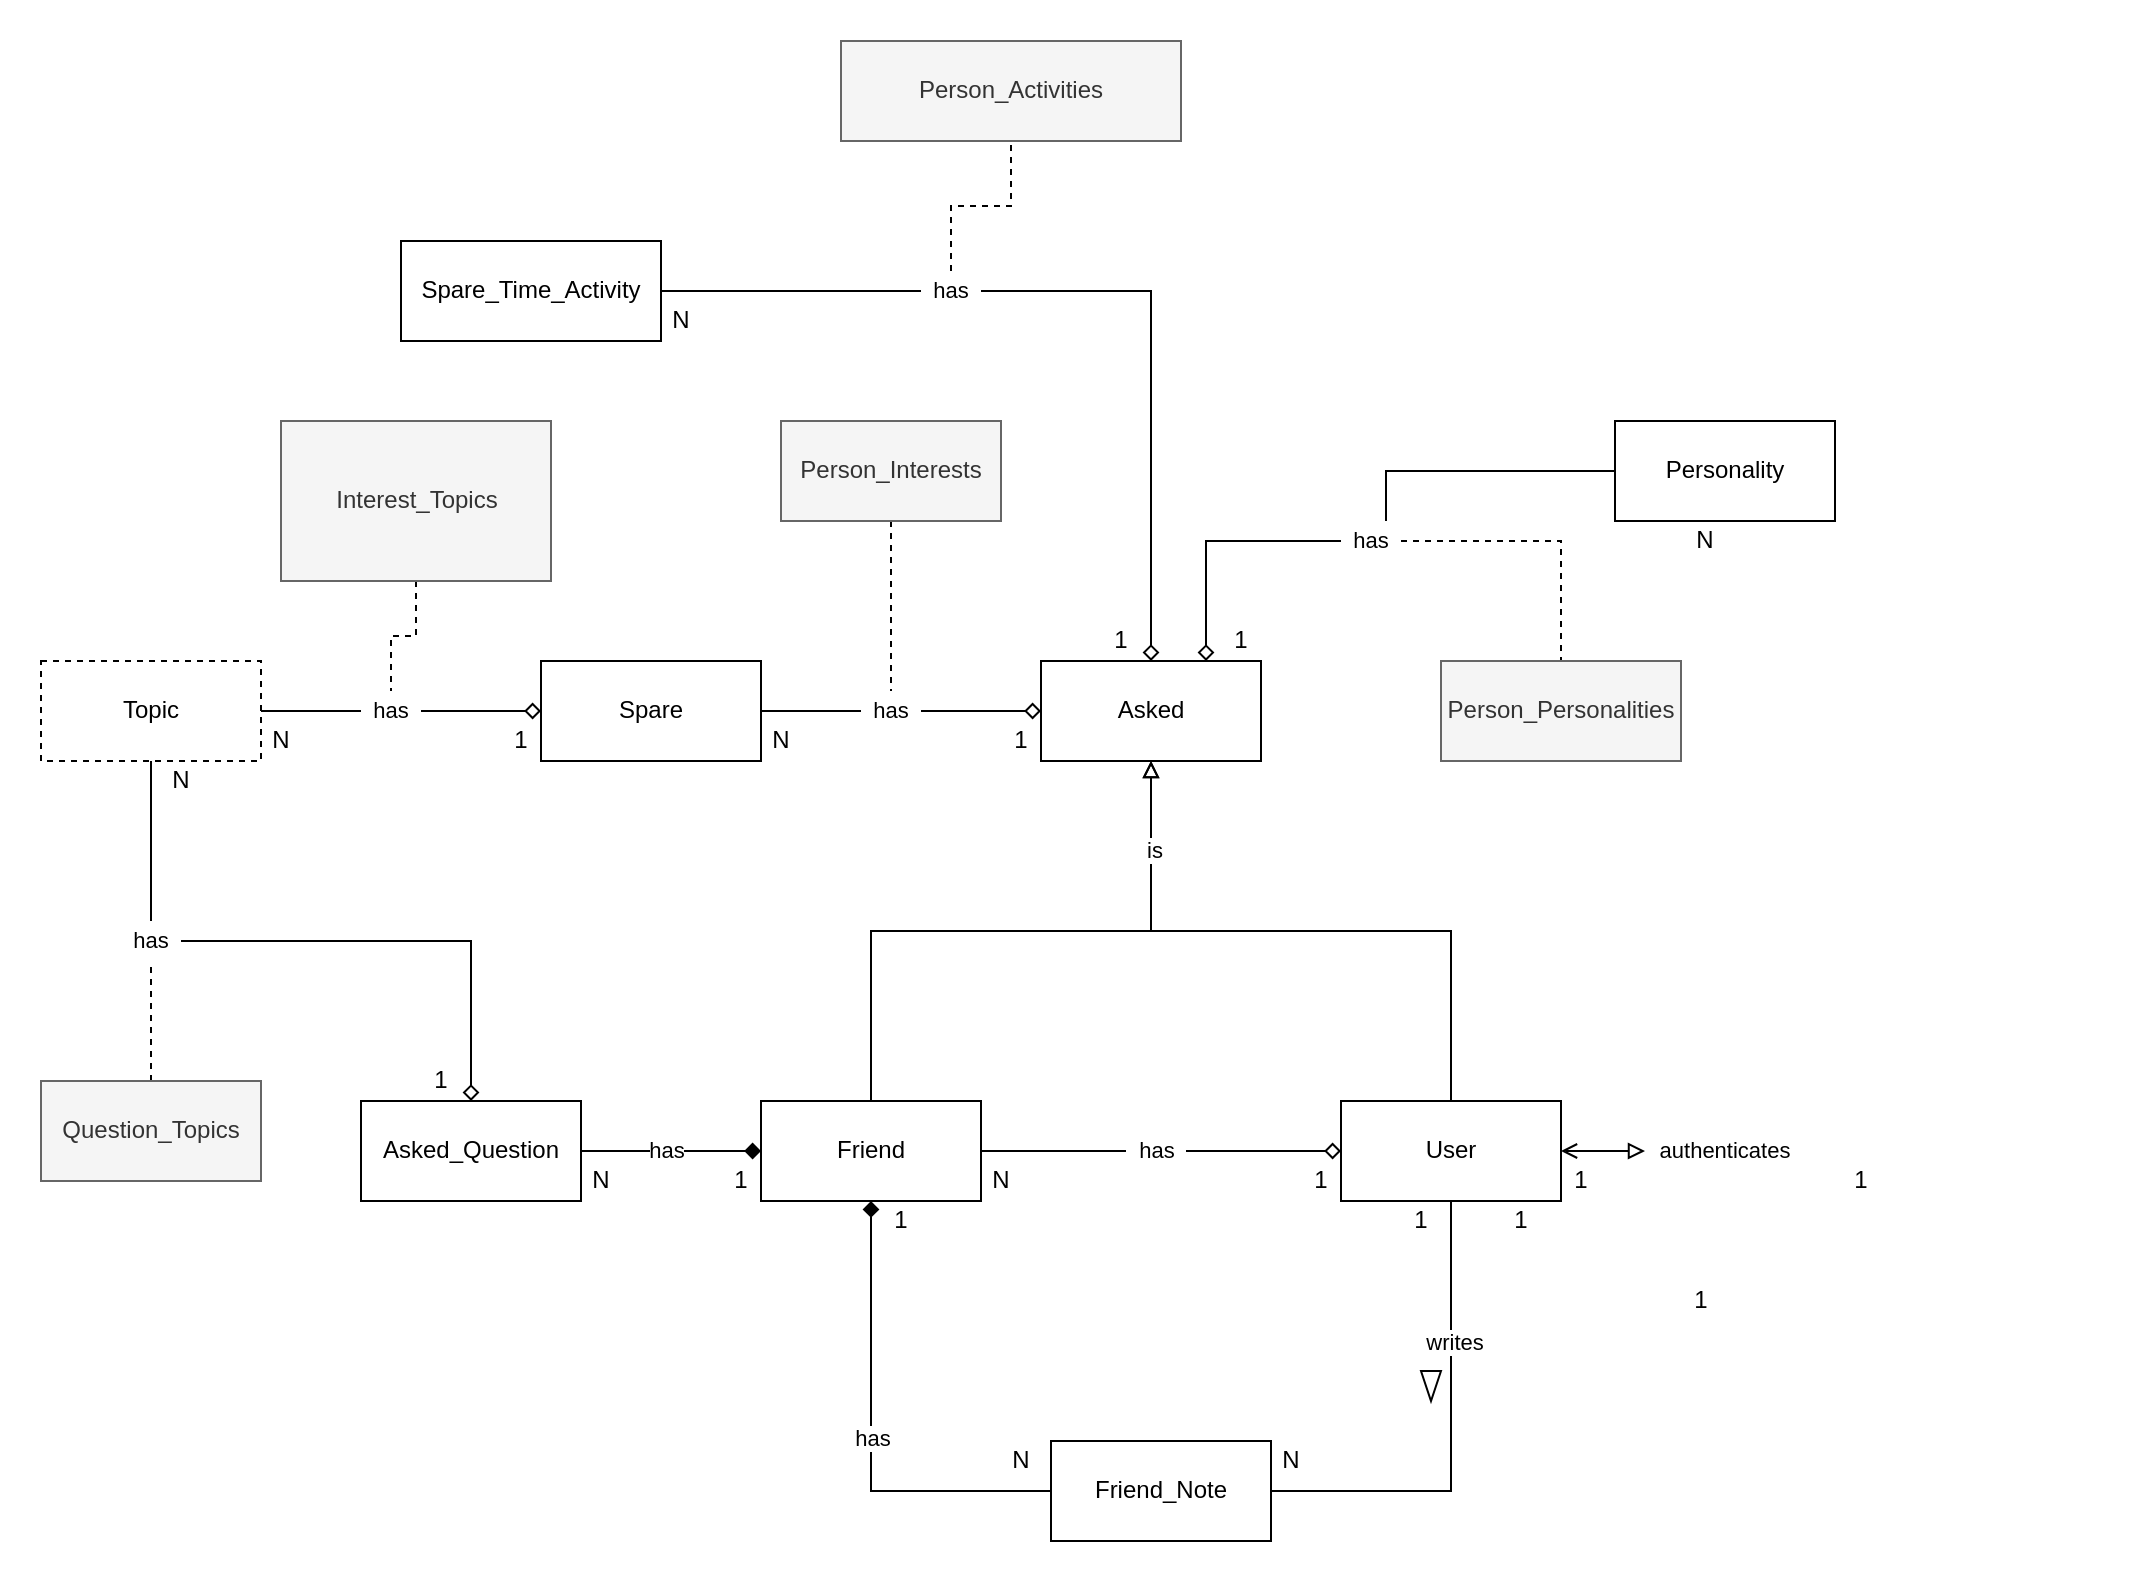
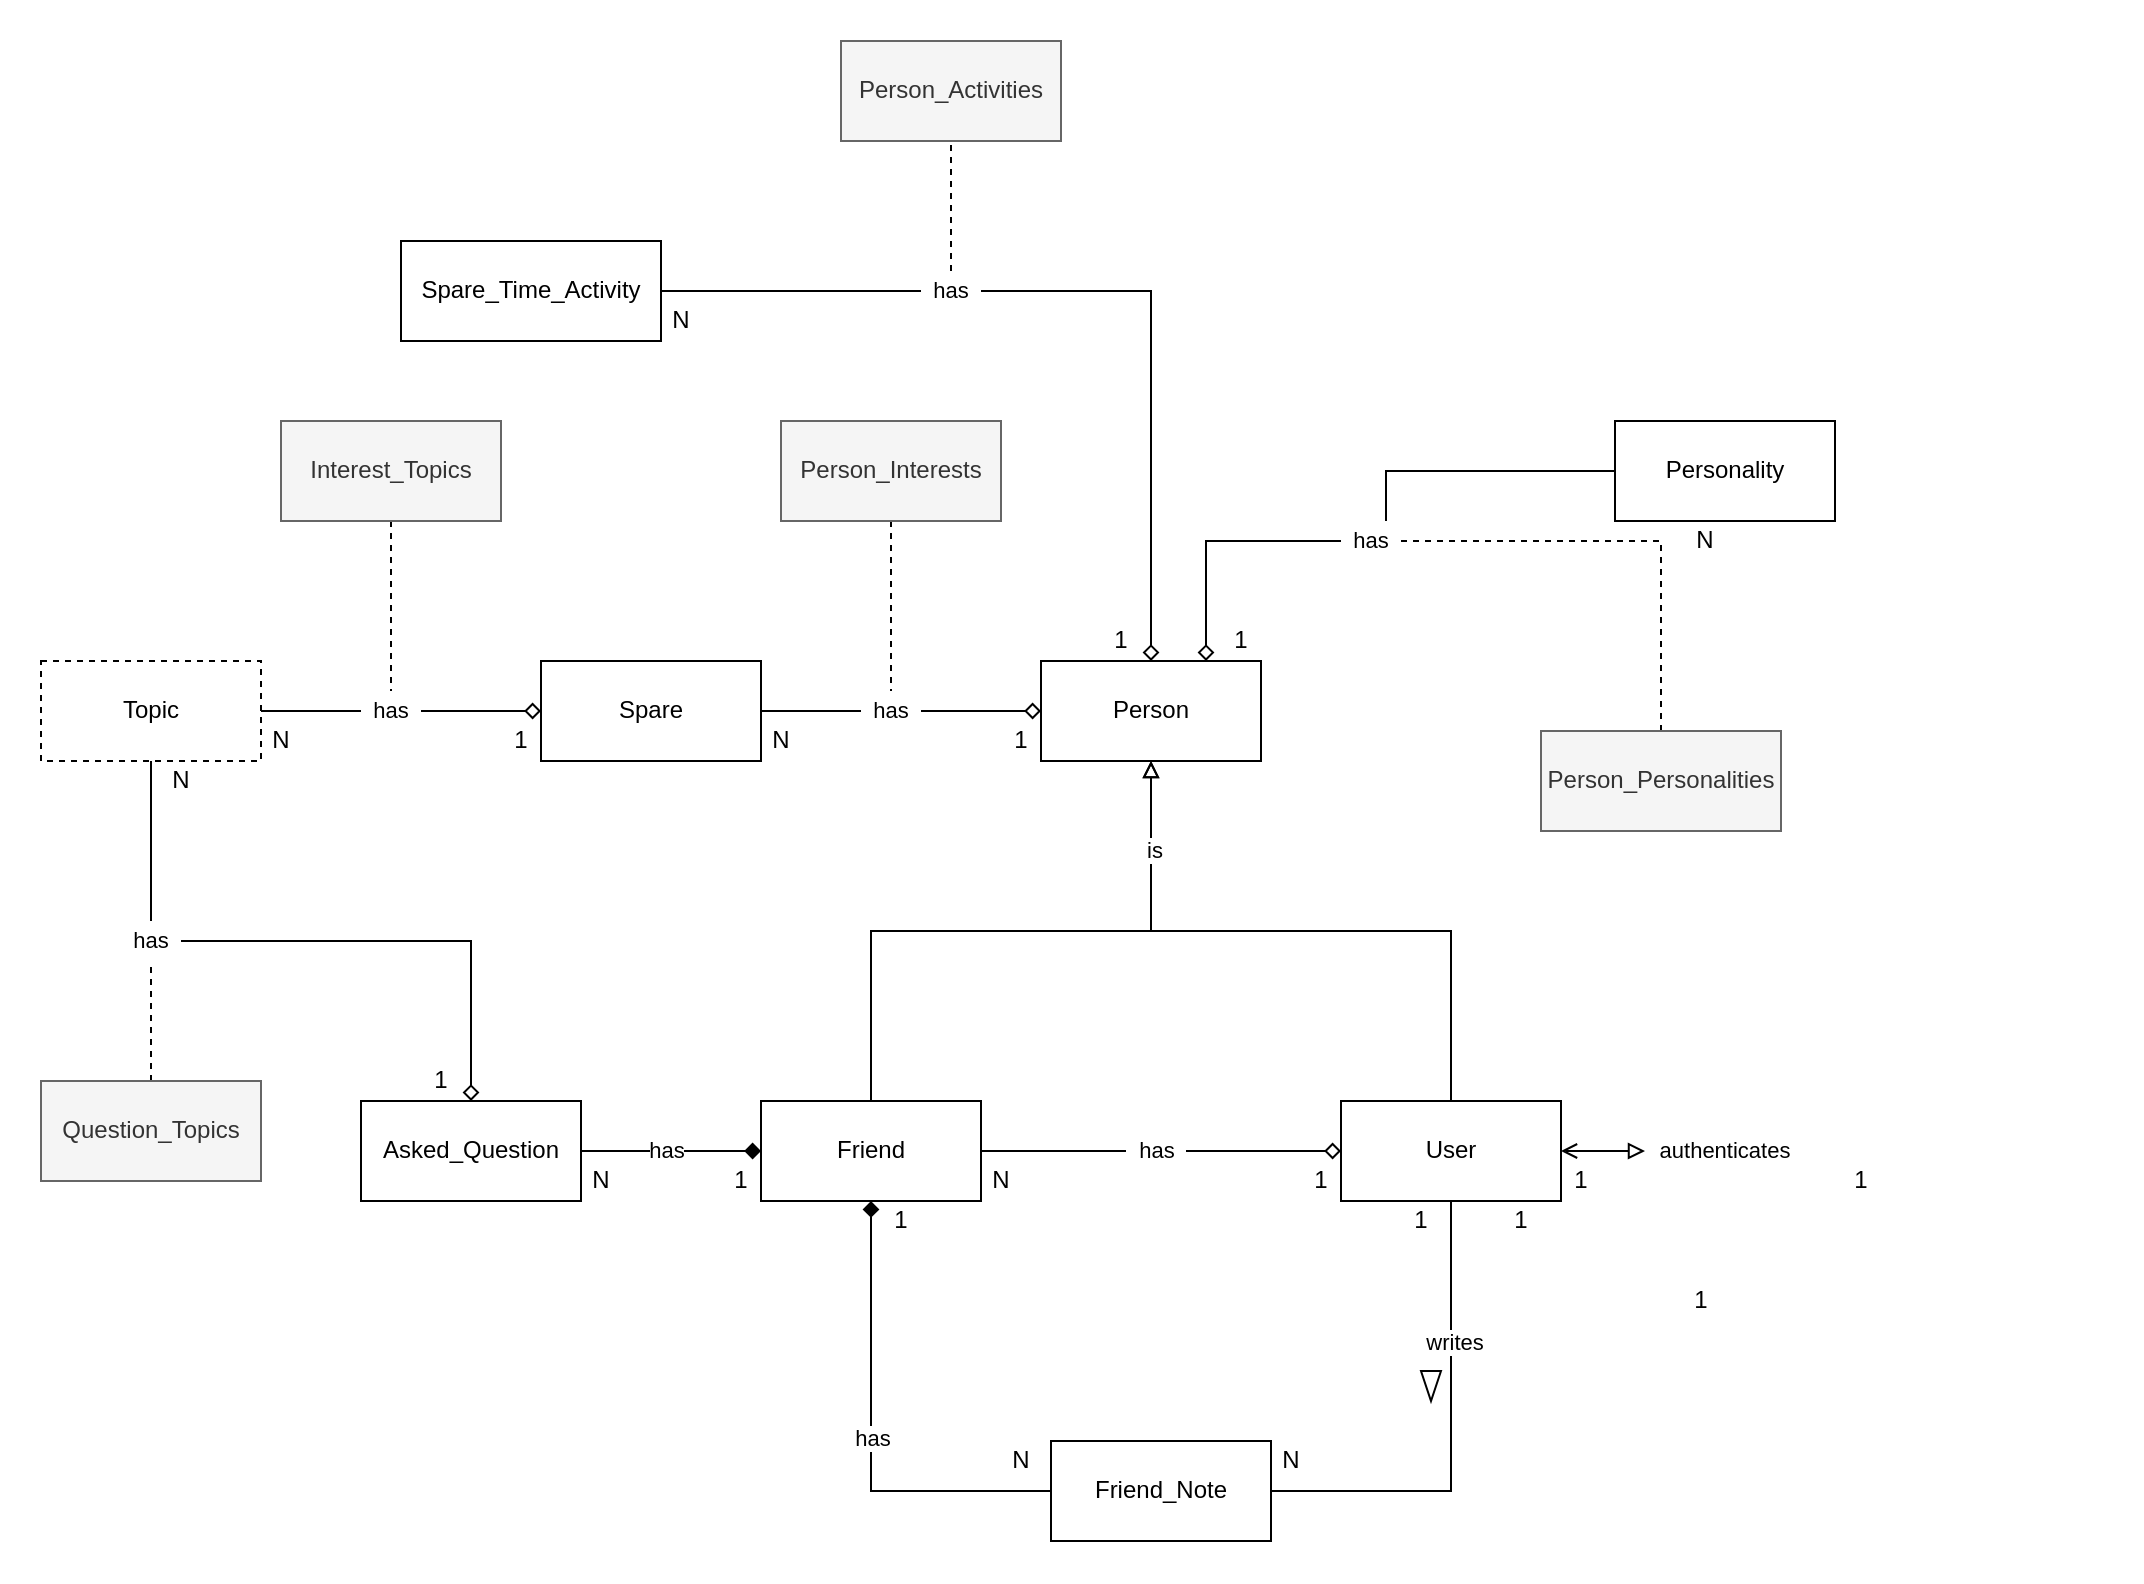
node "Person_Activities": size 340x100 -> 220x100
node "Interest_Topics": size 270x160 -> 220x100
node "Asked": label "Asked" -> "Person"
node "Person_Personalities": moved (1561, 711) -> (1661, 781)
